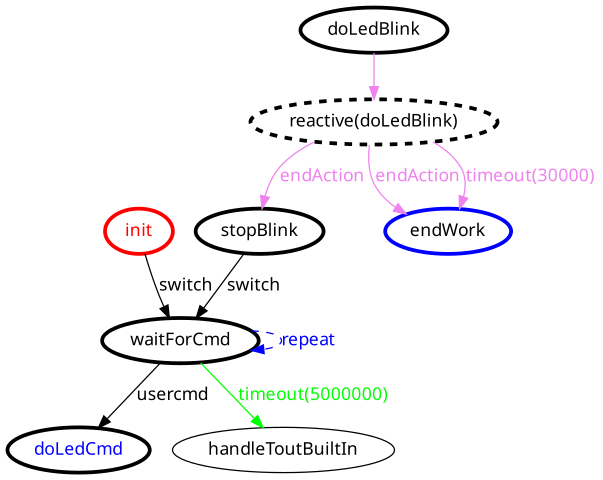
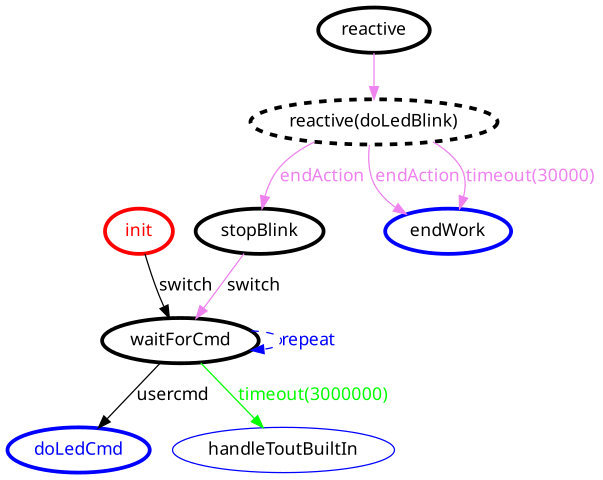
node "doLedBlink": label "doLedBlink" -> "reactive"
edge "stopBlink" -> "waitForCmd": color black -> violet
edge "waitForCmd" -> "handleToutBuiltIn": label "timeout(5000000)" -> "timeout(3000000)"
node "doLedCmd": color black -> blue
node "handleToutBuiltIn": color black -> blue
